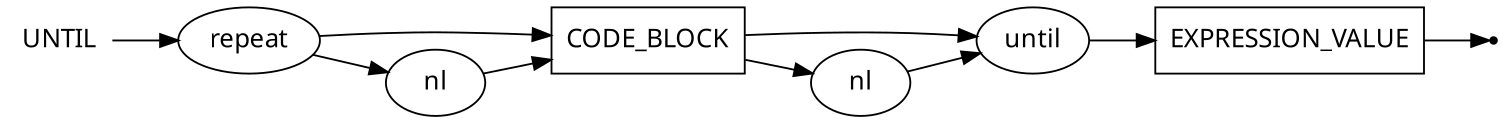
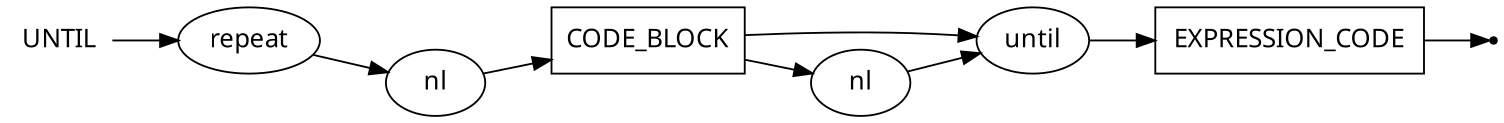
edge "repeat" -> "CODE_BLOCK": removed
node "EXPRESSION_VALUE": label "EXPRESSION_VALUE" -> "EXPRESSION_CODE"
